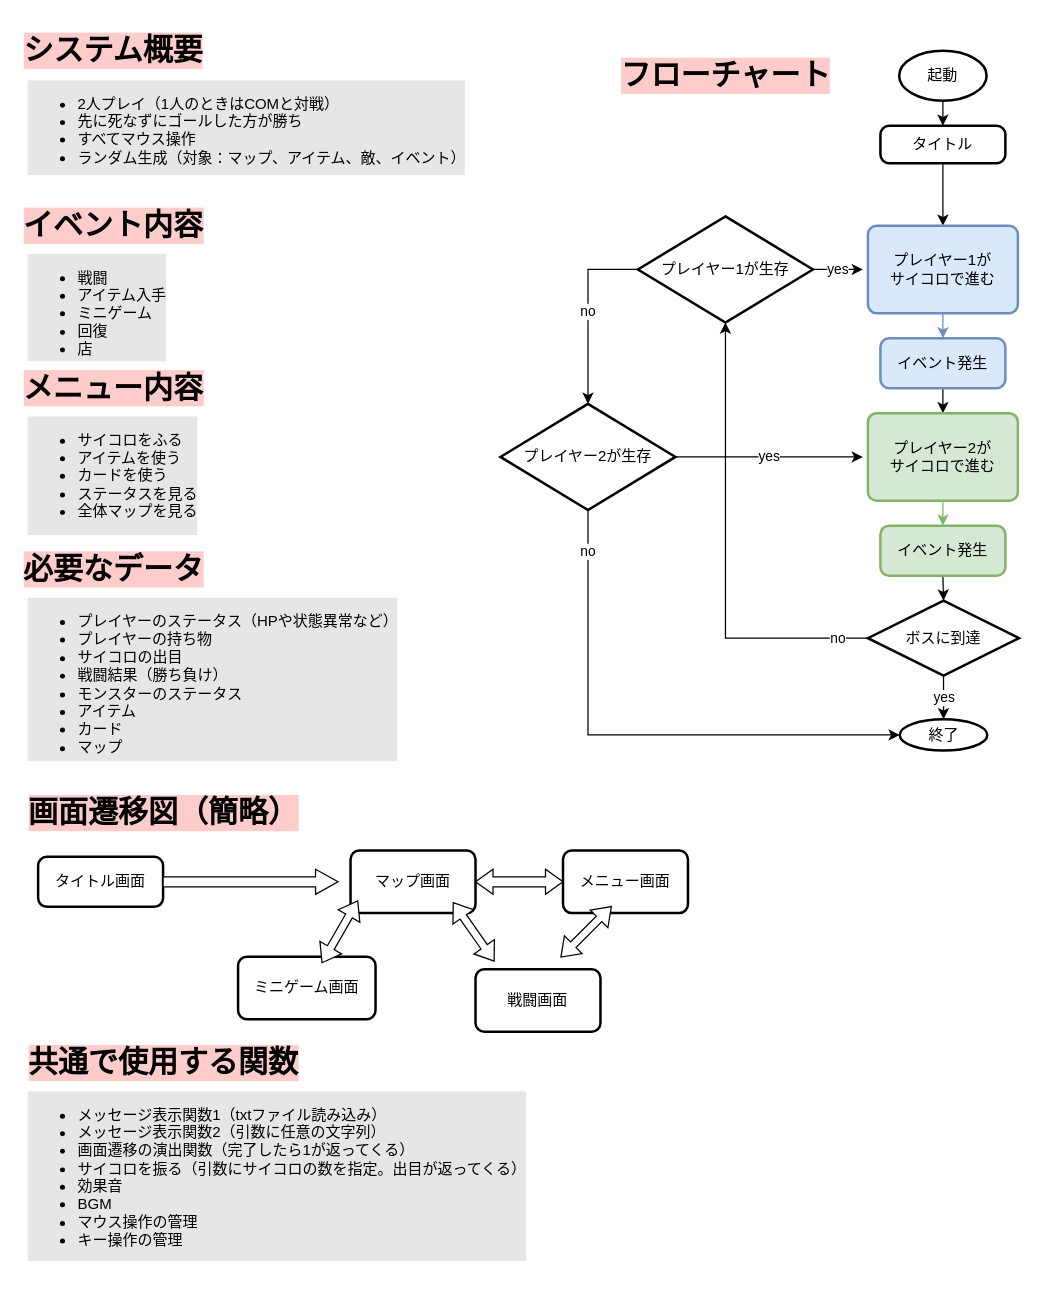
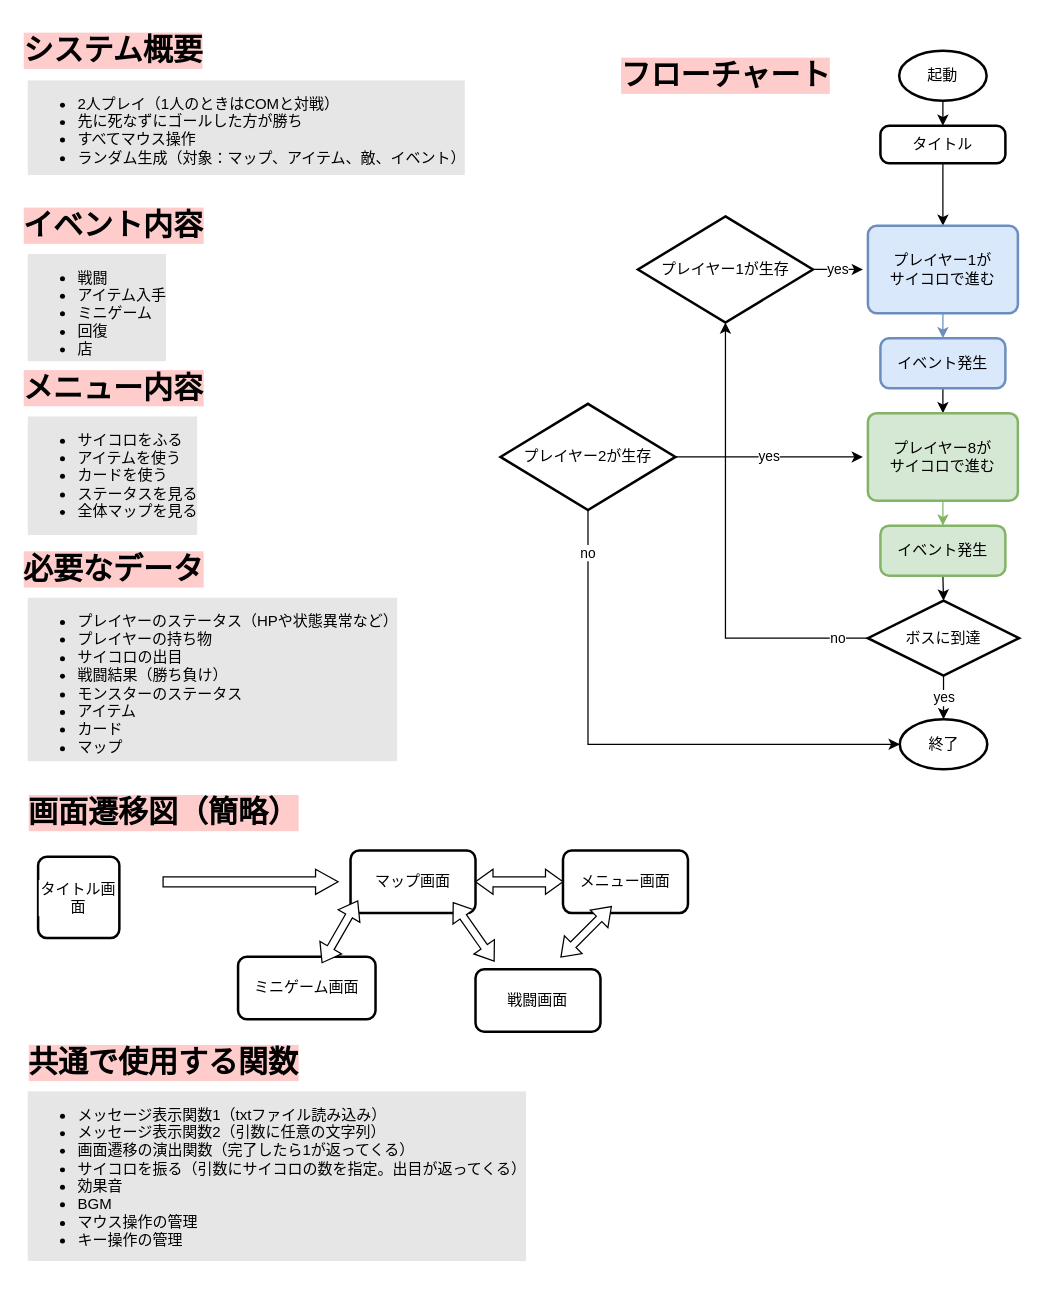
edge "プレイヤー1が生存" -> "プレイヤー2が生存": removed, label "no"
node "プレイヤー2が サイコロで進む": label "プレイヤー2が サイコロで進む" -> "プレイヤー8が サイコロで進む"
node "終了": size 88x31 -> 88x50
node "タイトル画面": size 125x50 -> 81x81
